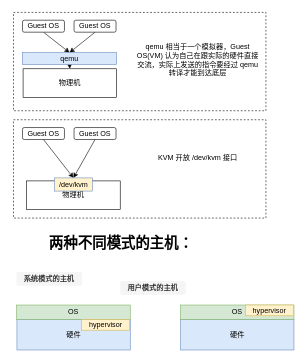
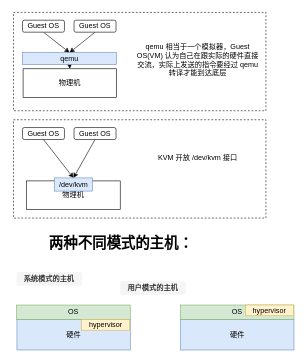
node "/dev/kvm": fillcolor #fff2cc -> #dae8fc
